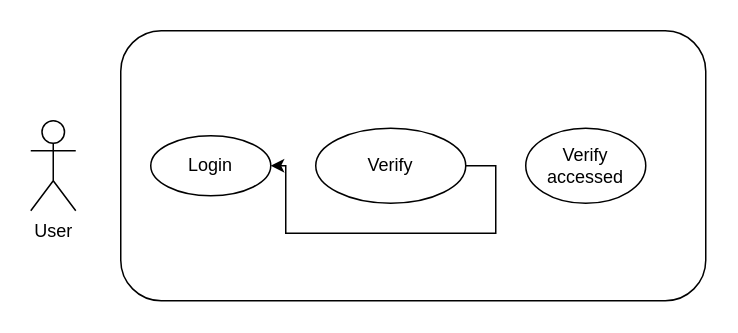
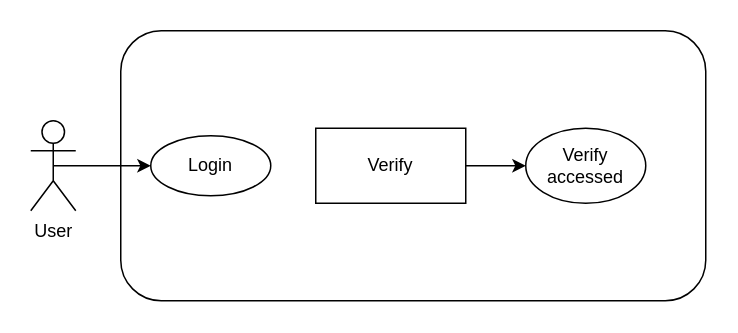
edge "User" -> "Login": added
node "Verify": shape ellipse -> rectangle
edge "Verify" -> "Login": now "Verify" -> "Verify accessed"
